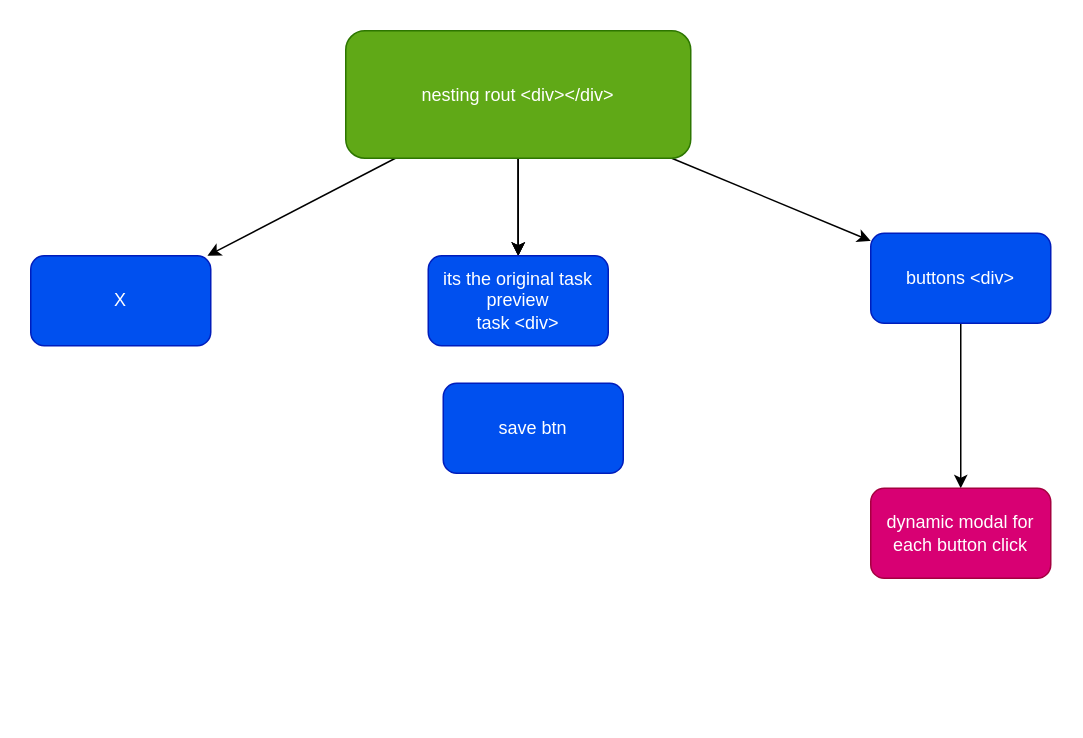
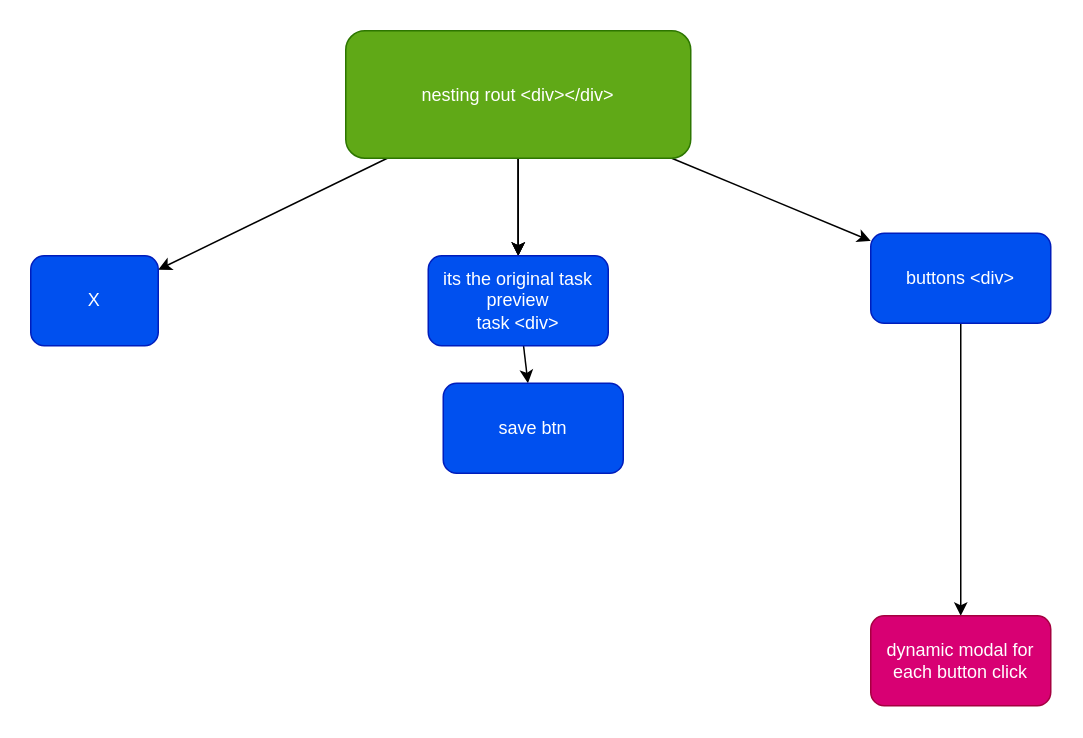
node "X": size 180x90 -> 128x90
edge "its the original task preview task <div>" -> "save btn": added
node "dynamic modal for each button click": moved (961, 533) -> (961, 661)
